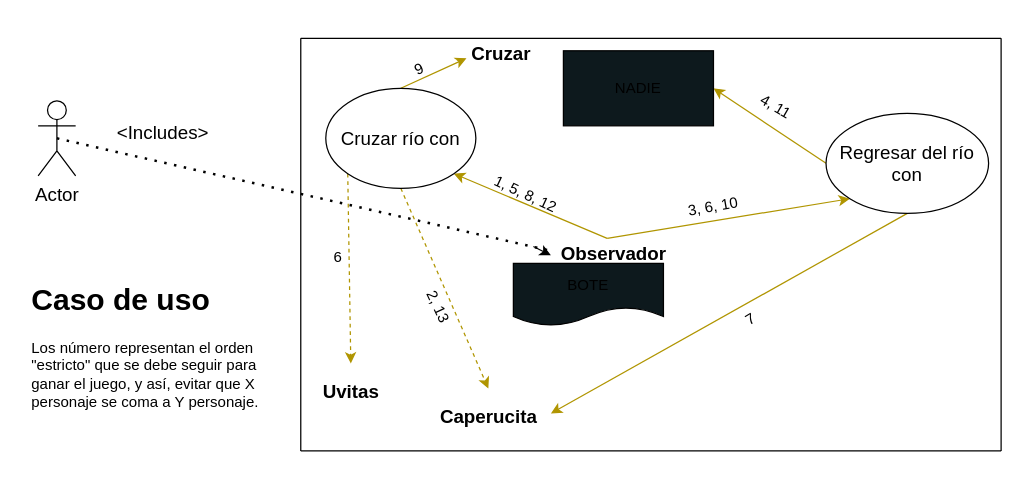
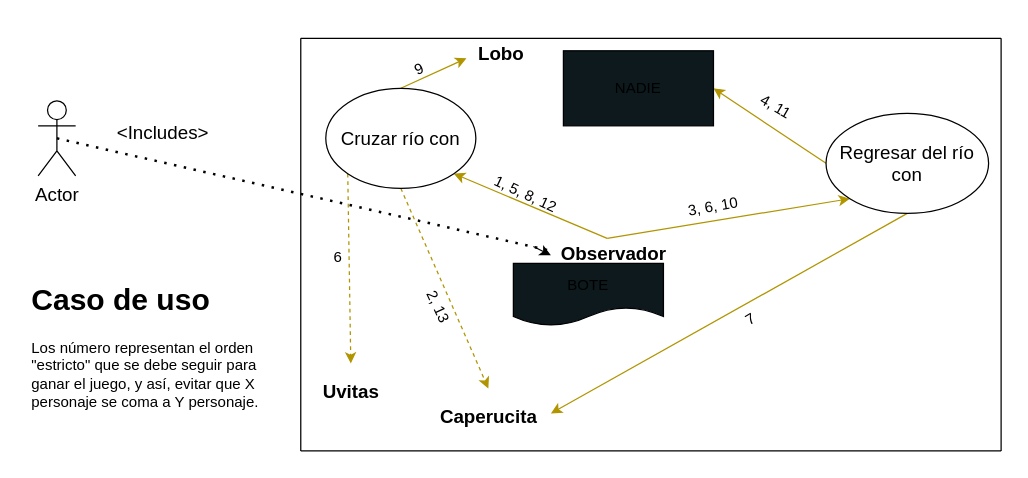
node "Cruzar": label "Cruzar" -> "Lobo"
